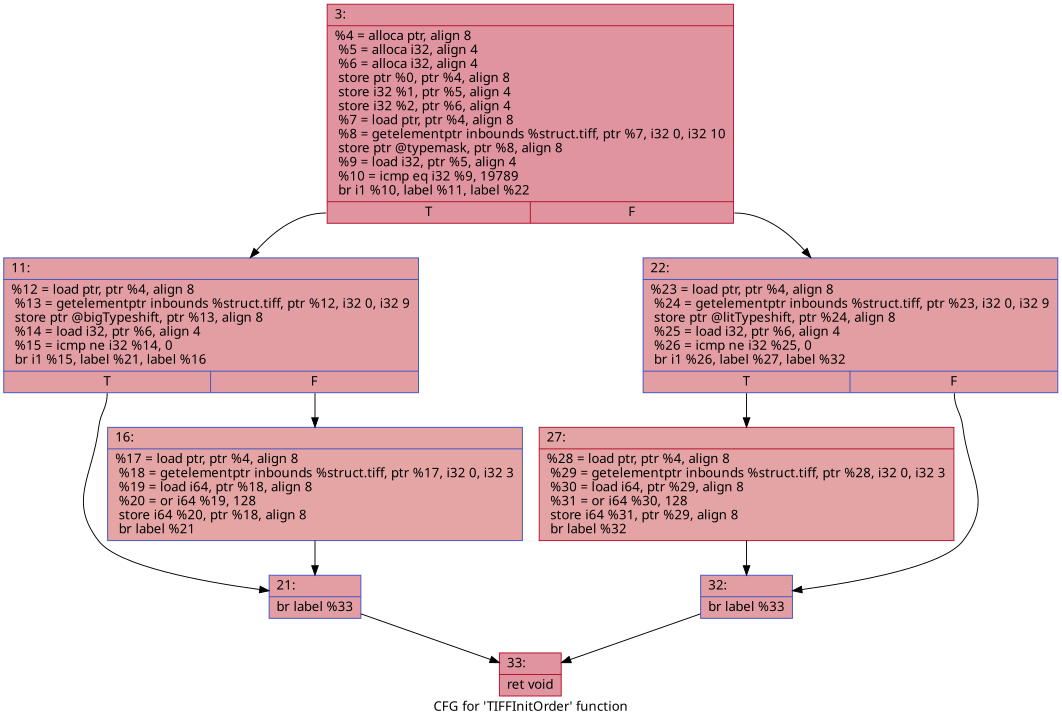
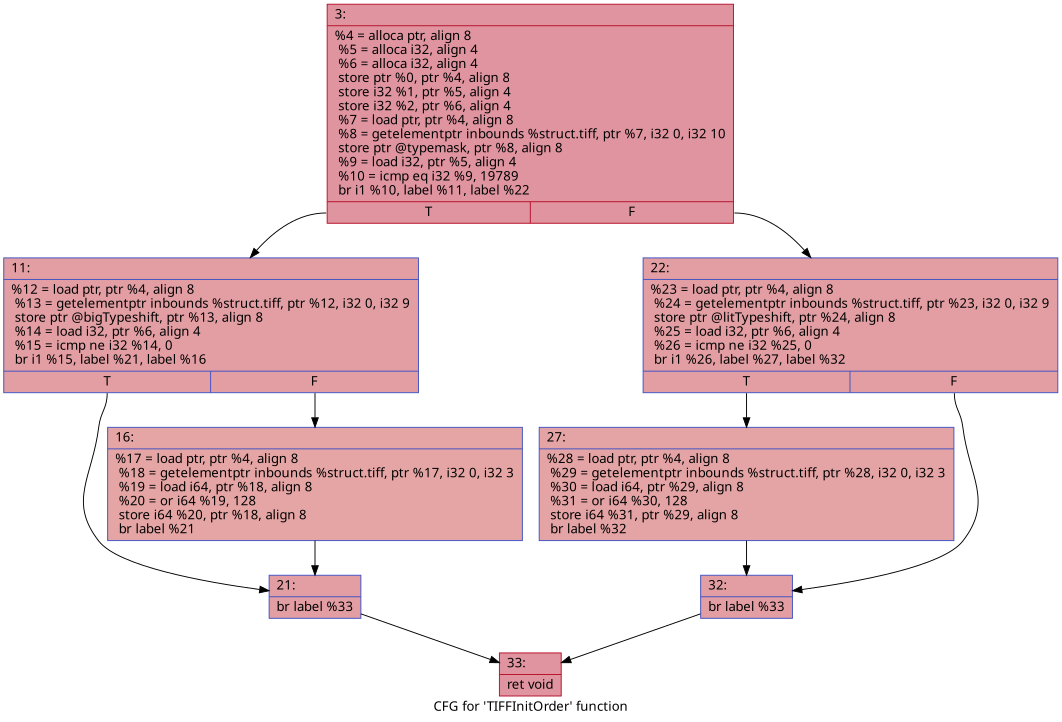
node "27:": color #b70d28ff -> #3d50c3ff
